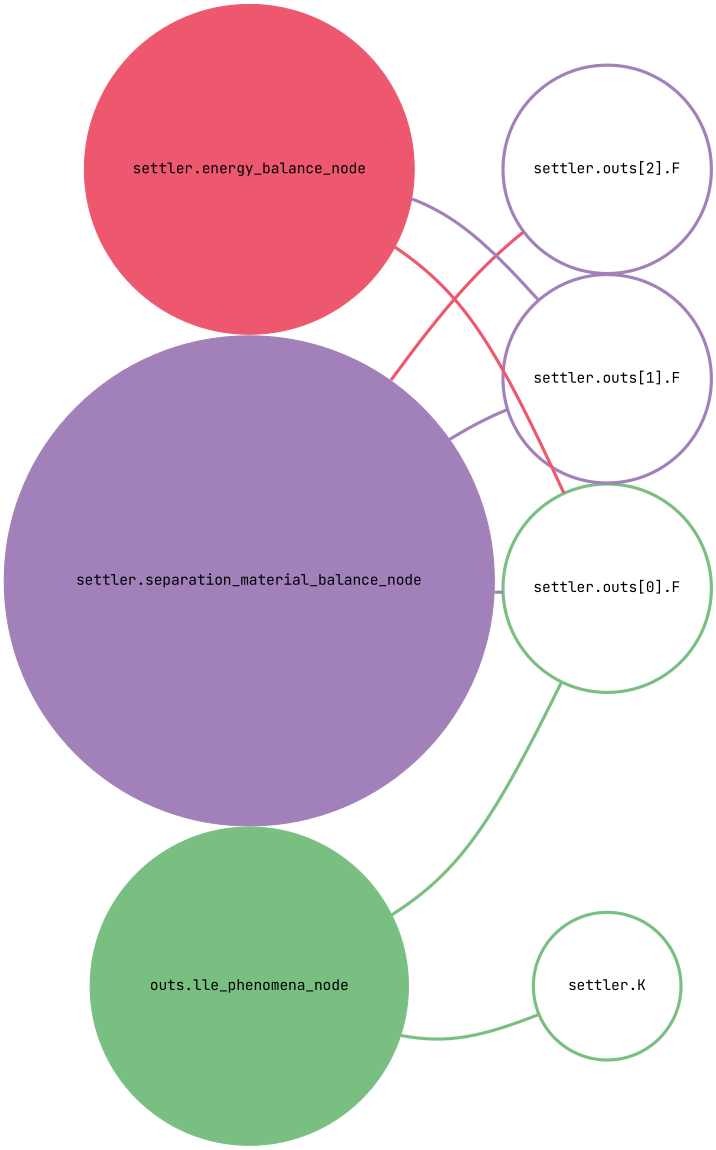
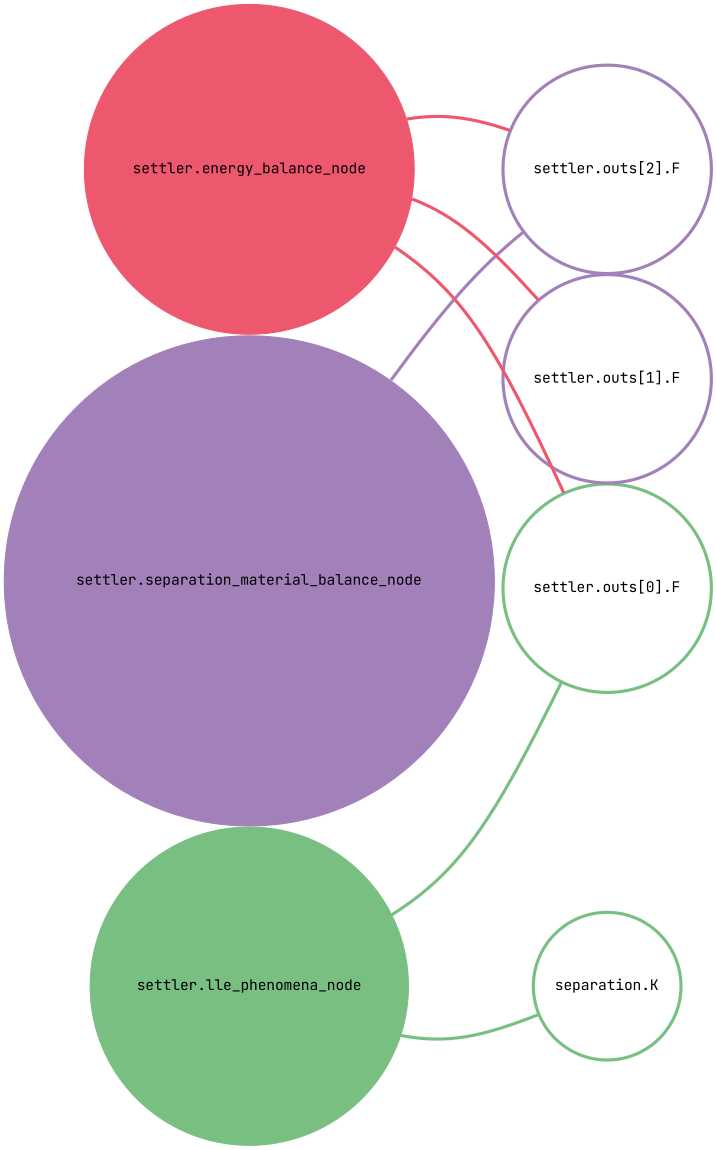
edge "settler.energy_balance_node" -- "settler.outs[2].F": added
edge "settler.energy_balance_node" -- "settler.outs[1].F": color #a280b9 -> #ed586f
edge "settler.outs[2].F" -- "settler.separation_material_balance_node": color #ed586f -> #a280b9
edge "settler.outs[1].F" -- "settler.separation_material_balance_node": removed
edge "settler.separation_material_balance_node" -- "settler.outs[0].F": removed
node "outs.lle_phenomena_node": label "outs.lle_phenomena_node" -> "settler.lle_phenomena_node"
node "settler.K": label "settler.K" -> "separation.K"
